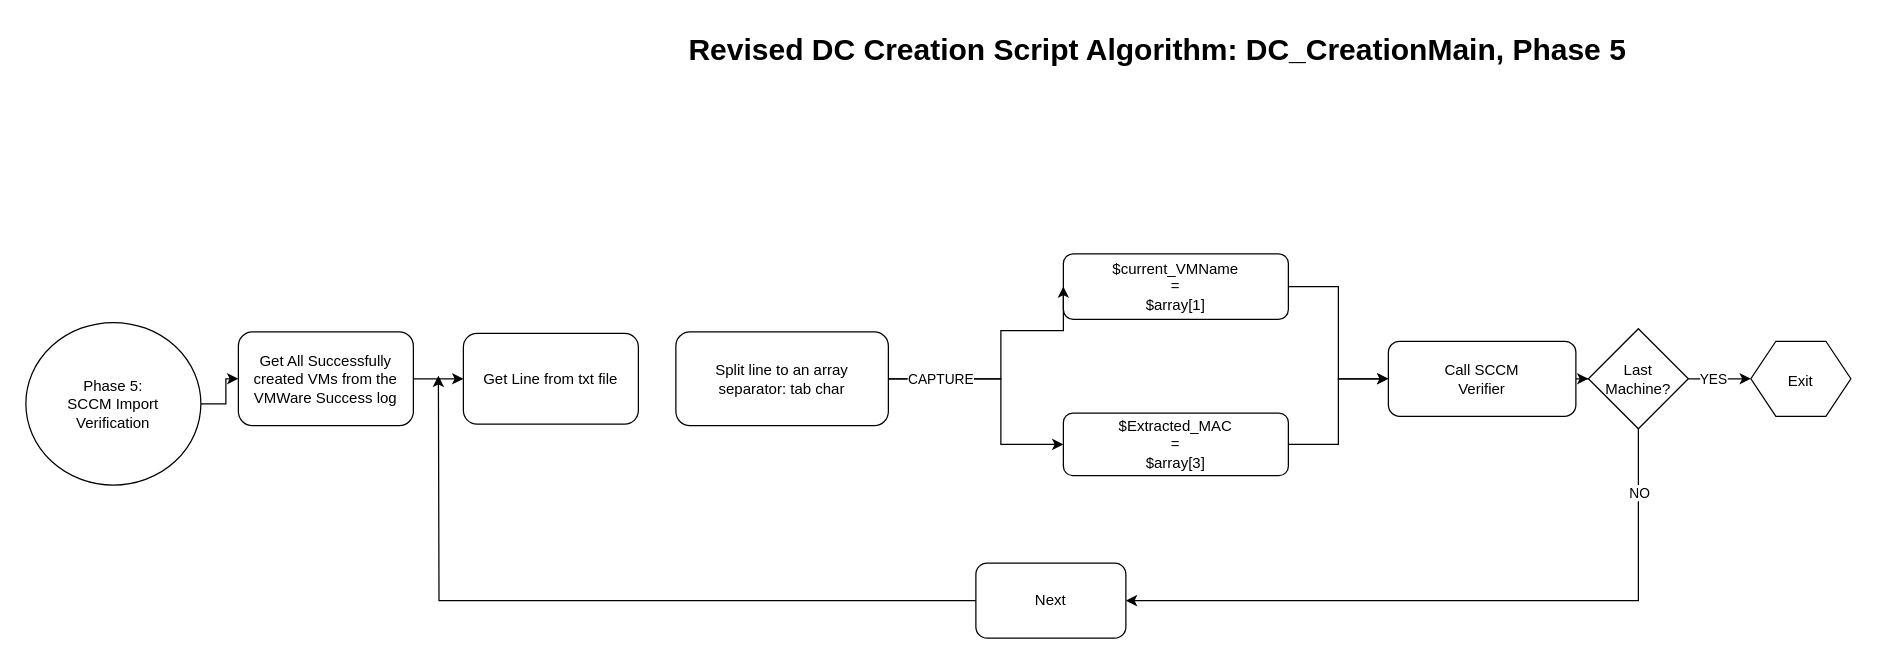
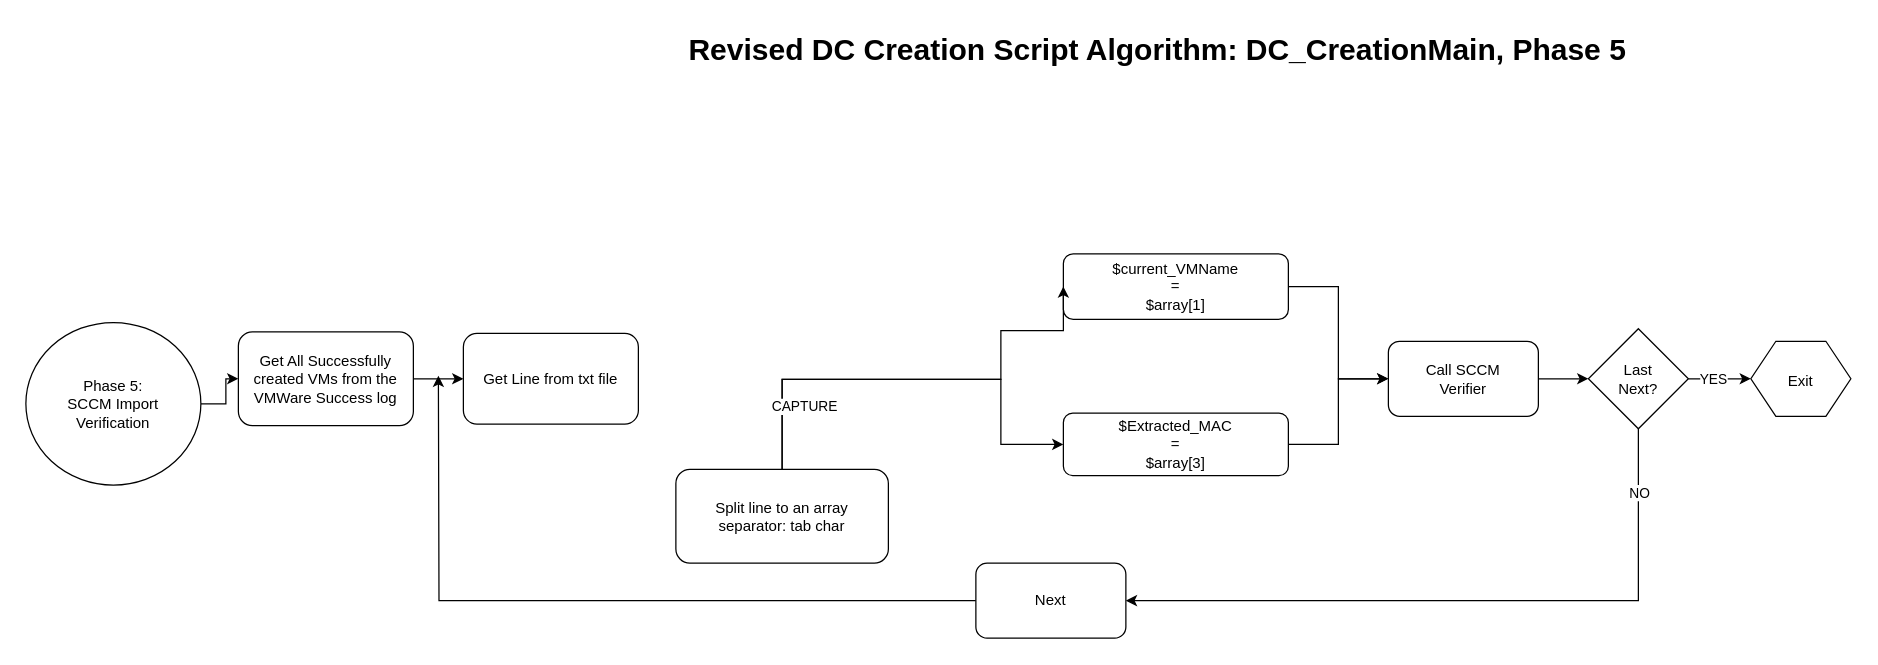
node "Split line to an array separator: tab char": moved (782, 379) -> (782, 516)
node "Call SCCM Verifier": size 188x75 -> 150x75
node "Last Machine?": label "Last Machine?" -> "Last Next?"
